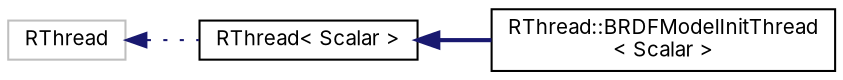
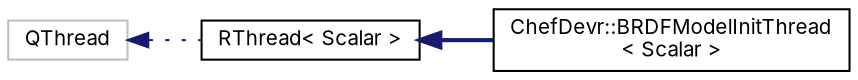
node "RThread": label "RThread" -> "QThread"
node "RThread::BRDFModelInitThread < Scalar >": label "RThread::BRDFModelInitThread < Scalar >" -> "ChefDevr::BRDFModelInitThread < Scalar >"
